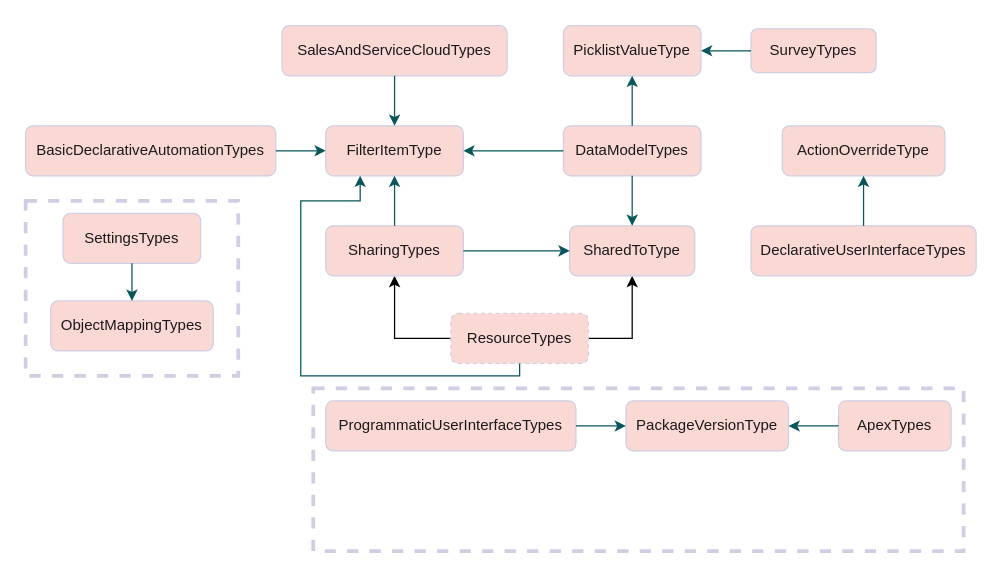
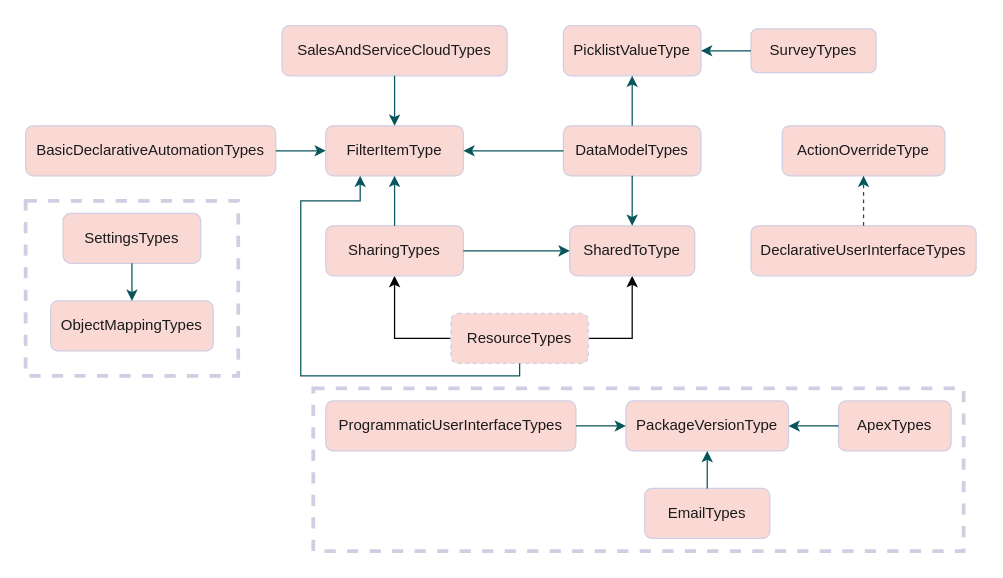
edge "DeclarativeUserInterfaceTypes" -> "ActionOverrideType": style solid -> dashed
edge "EmailTypes" -> "PackageVersionType": added
node "EmailTypes": added
